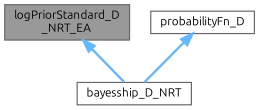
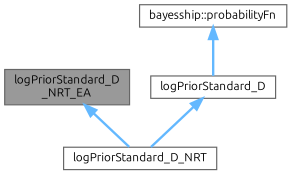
node "bayesship::probabilityFn": added
node "probabilityFn_D": label "probabilityFn_D" -> "logPriorStandard_D"
node "bayesship_D_NRT": label "bayesship_D_NRT" -> "logPriorStandard_D_NRT"
